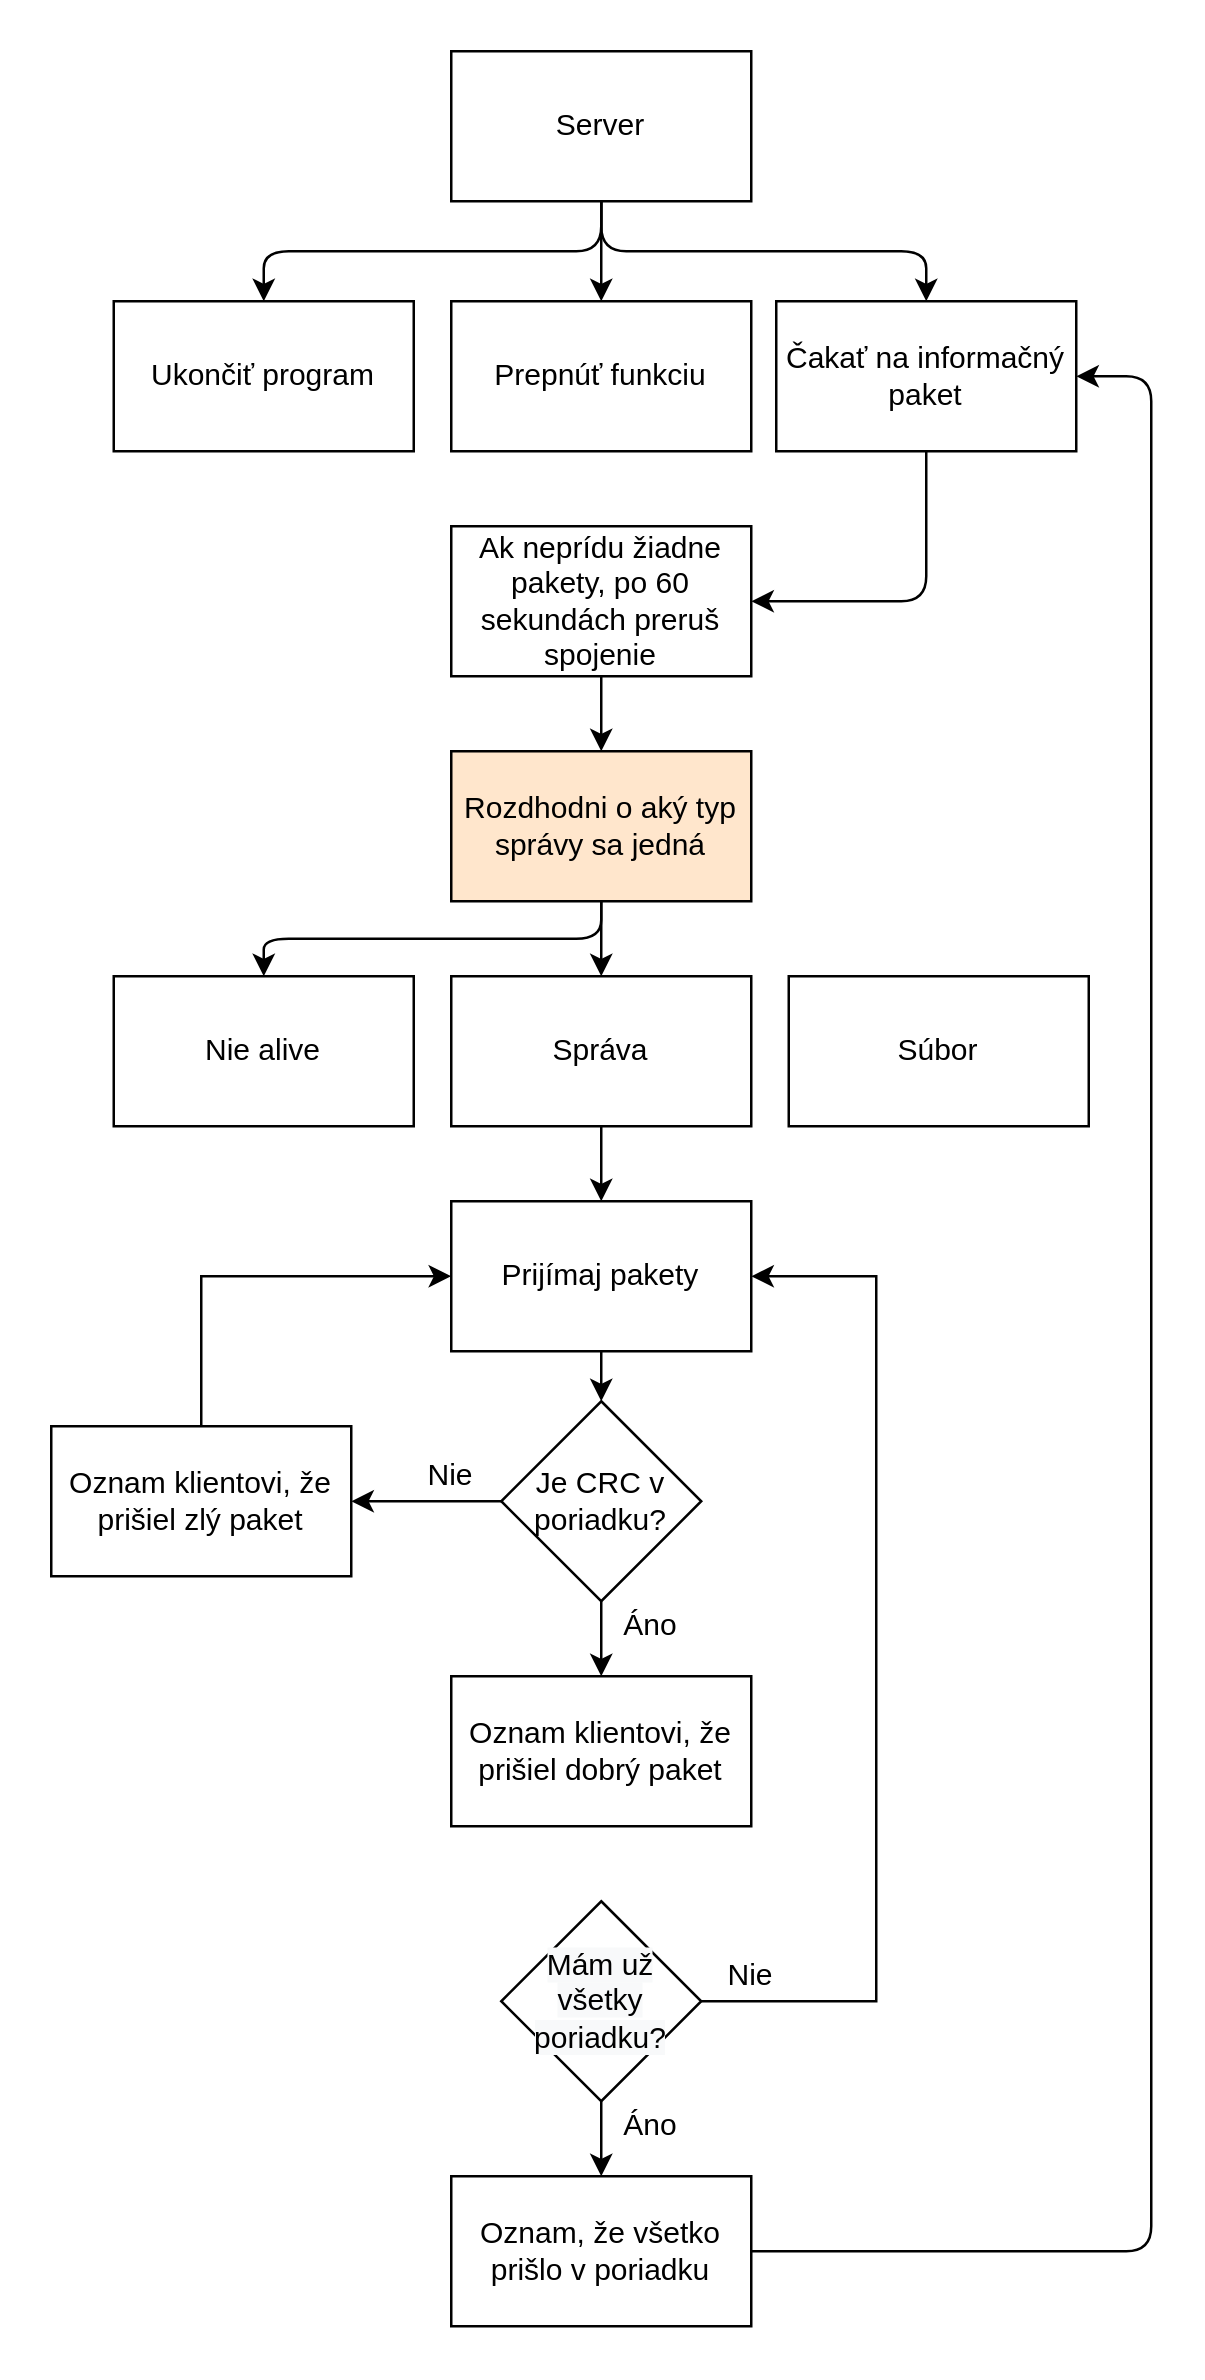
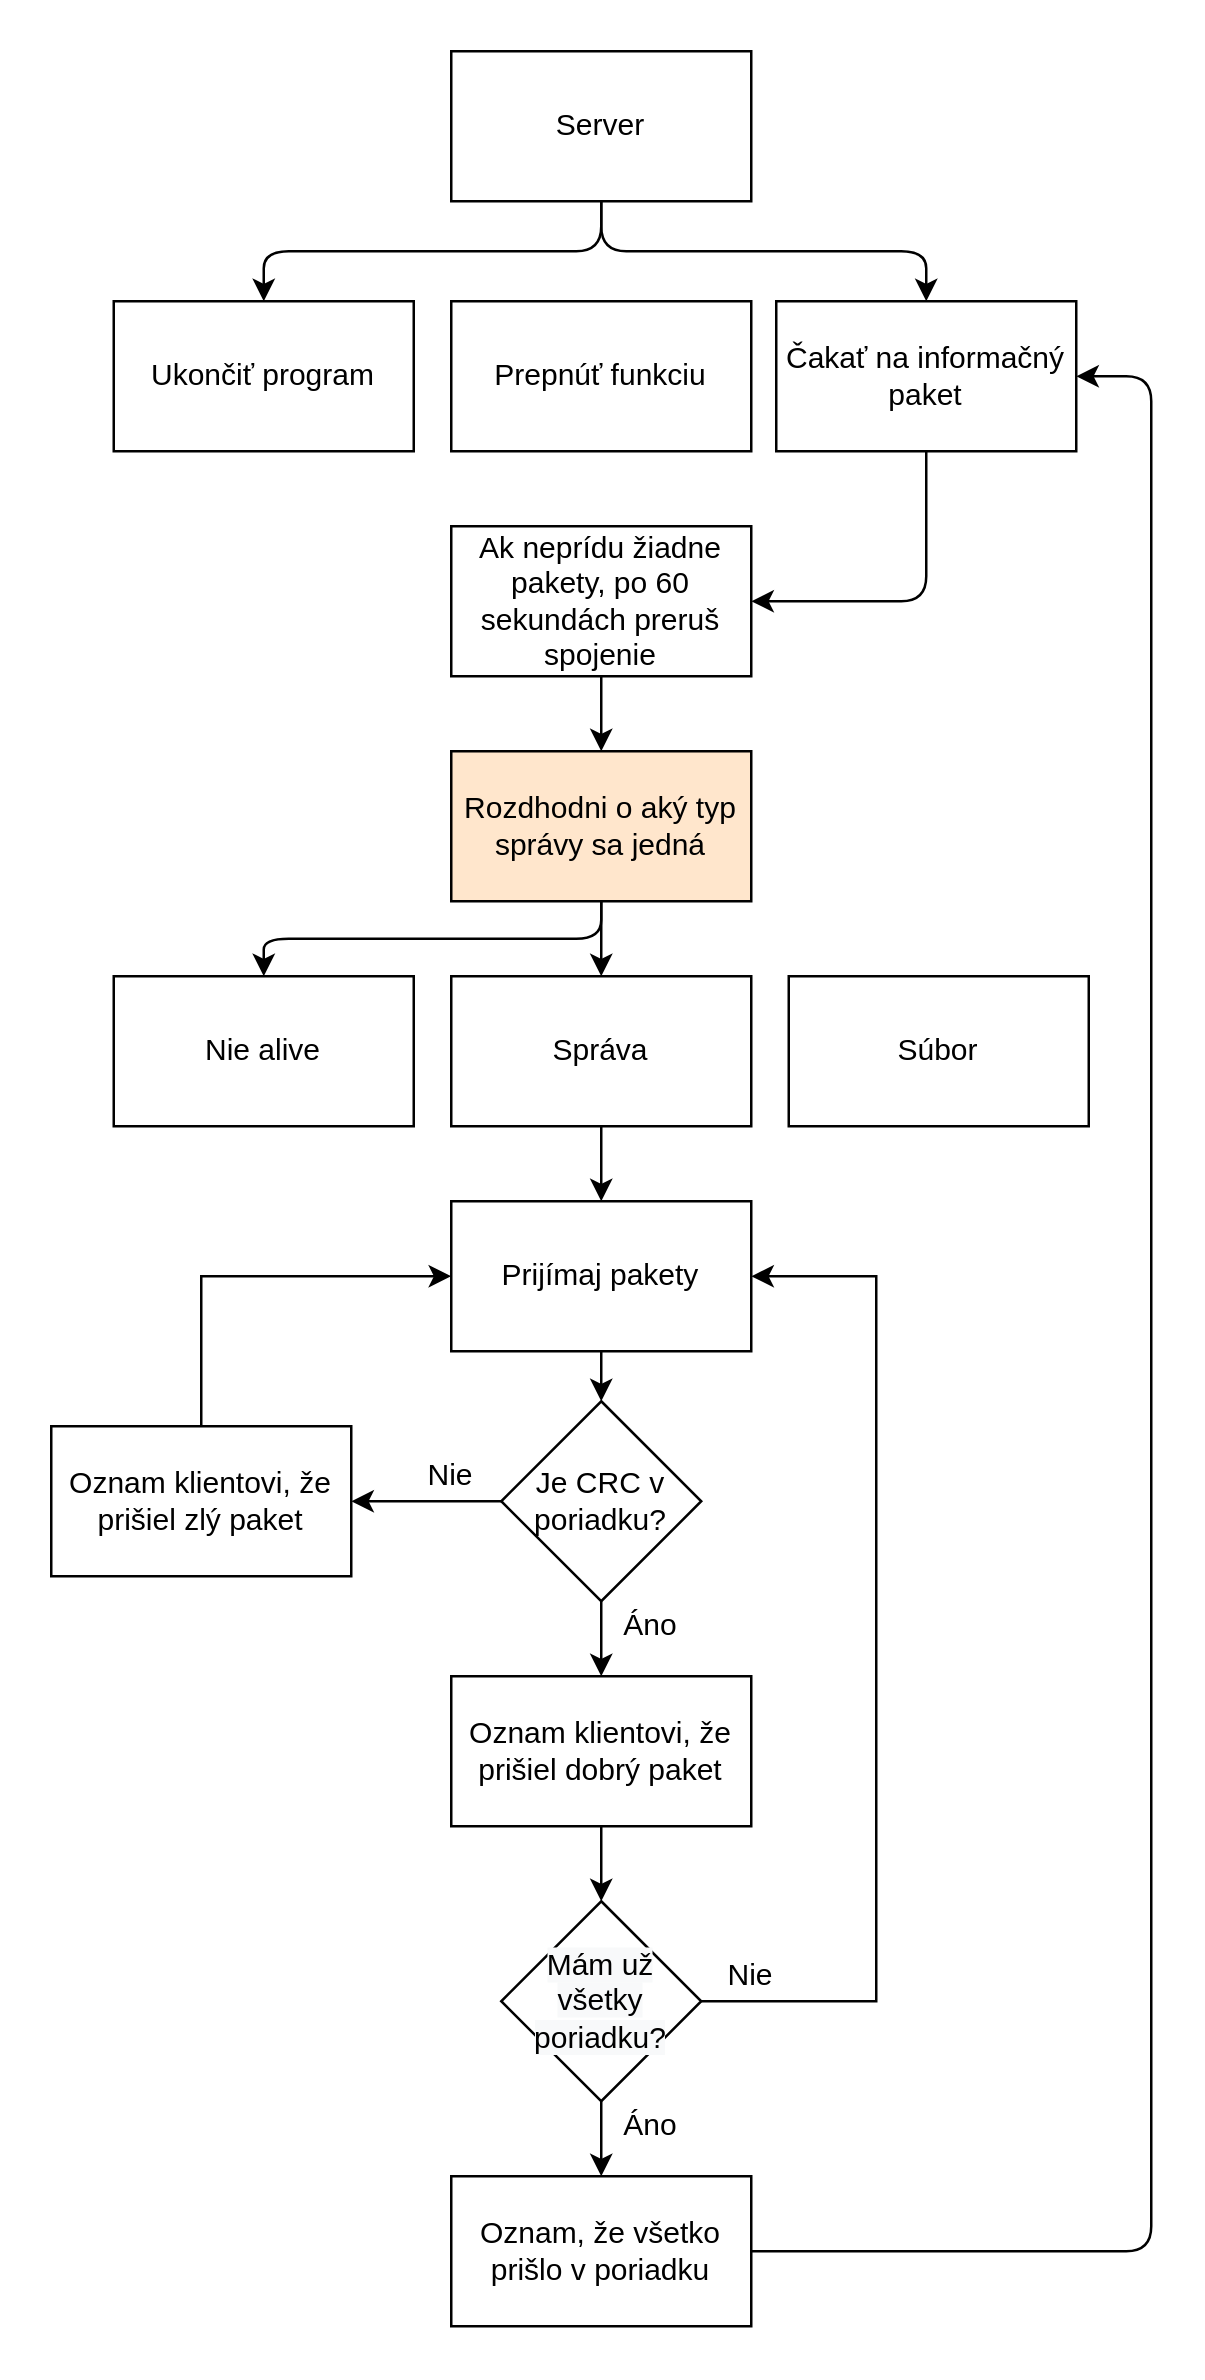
edge "Server" -> "Prepnúť funkciu": removed
edge "Oznam klientovi, že prišiel dobrý paket" -> "Mám už všetky poriadku?": added
